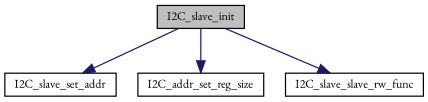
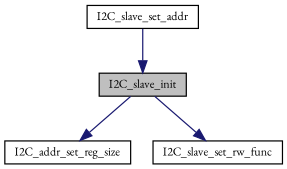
edge "I2C_slave_init" -> "I2C_slave_set_addr": reversed
node "I2C_slave_slave_rw_func": label "I2C_slave_slave_rw_func" -> "I2C_slave_set_rw_func"
